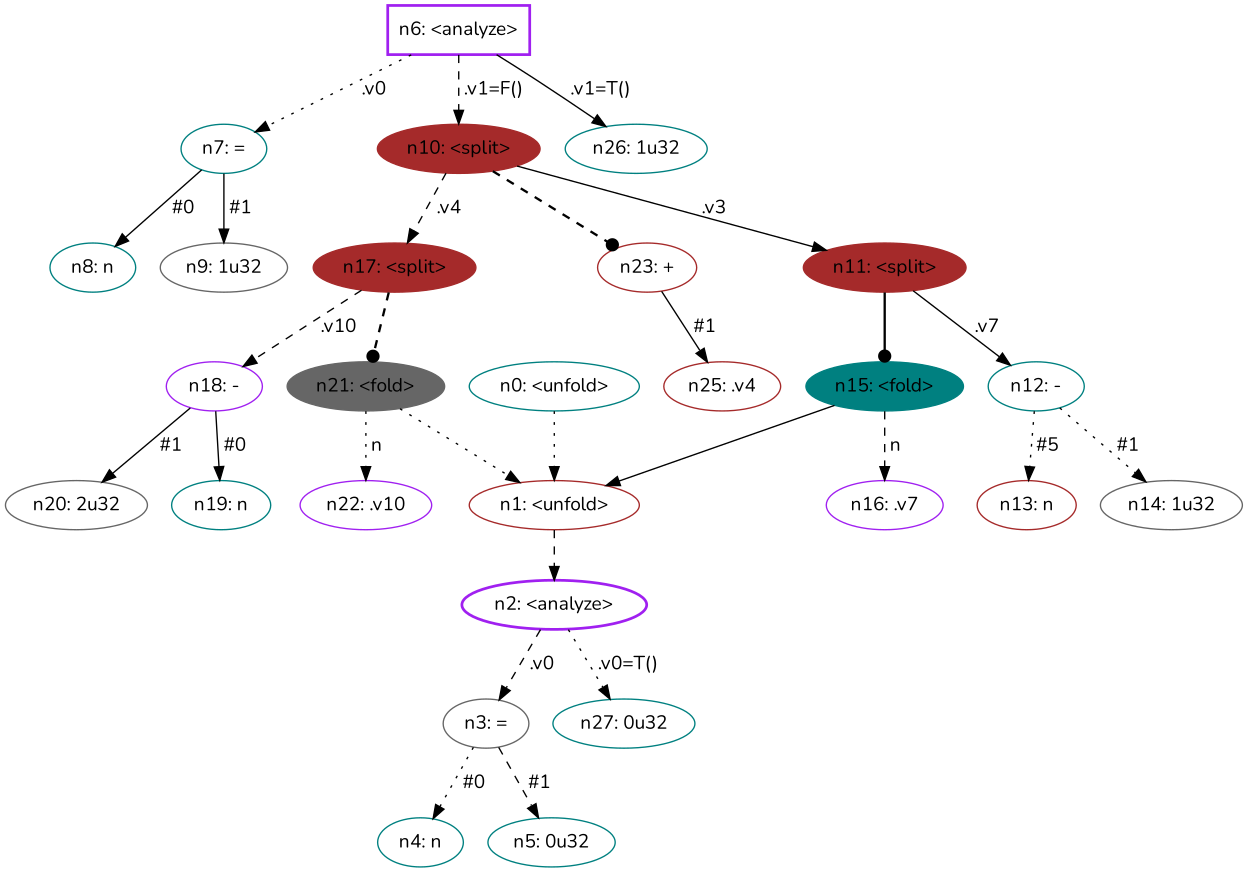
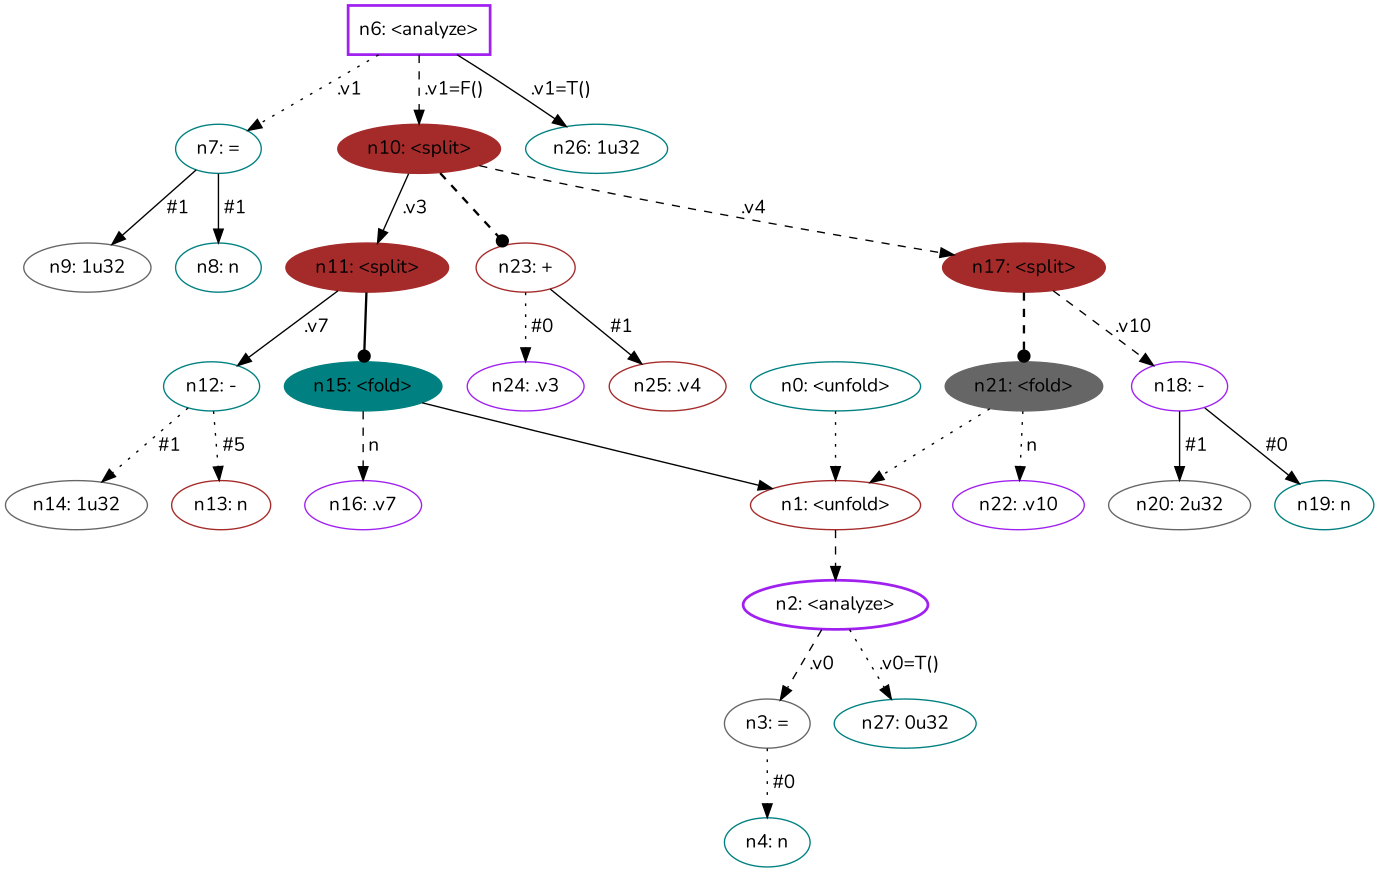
edge "n6: <analyze>" -> "n7: =": label " .v0 " -> " .v1 "
edge "n7: =" -> "n8: n": label " #0 " -> " #1 "
node "n24: .v3": added
node "n5: 0u32": removed
